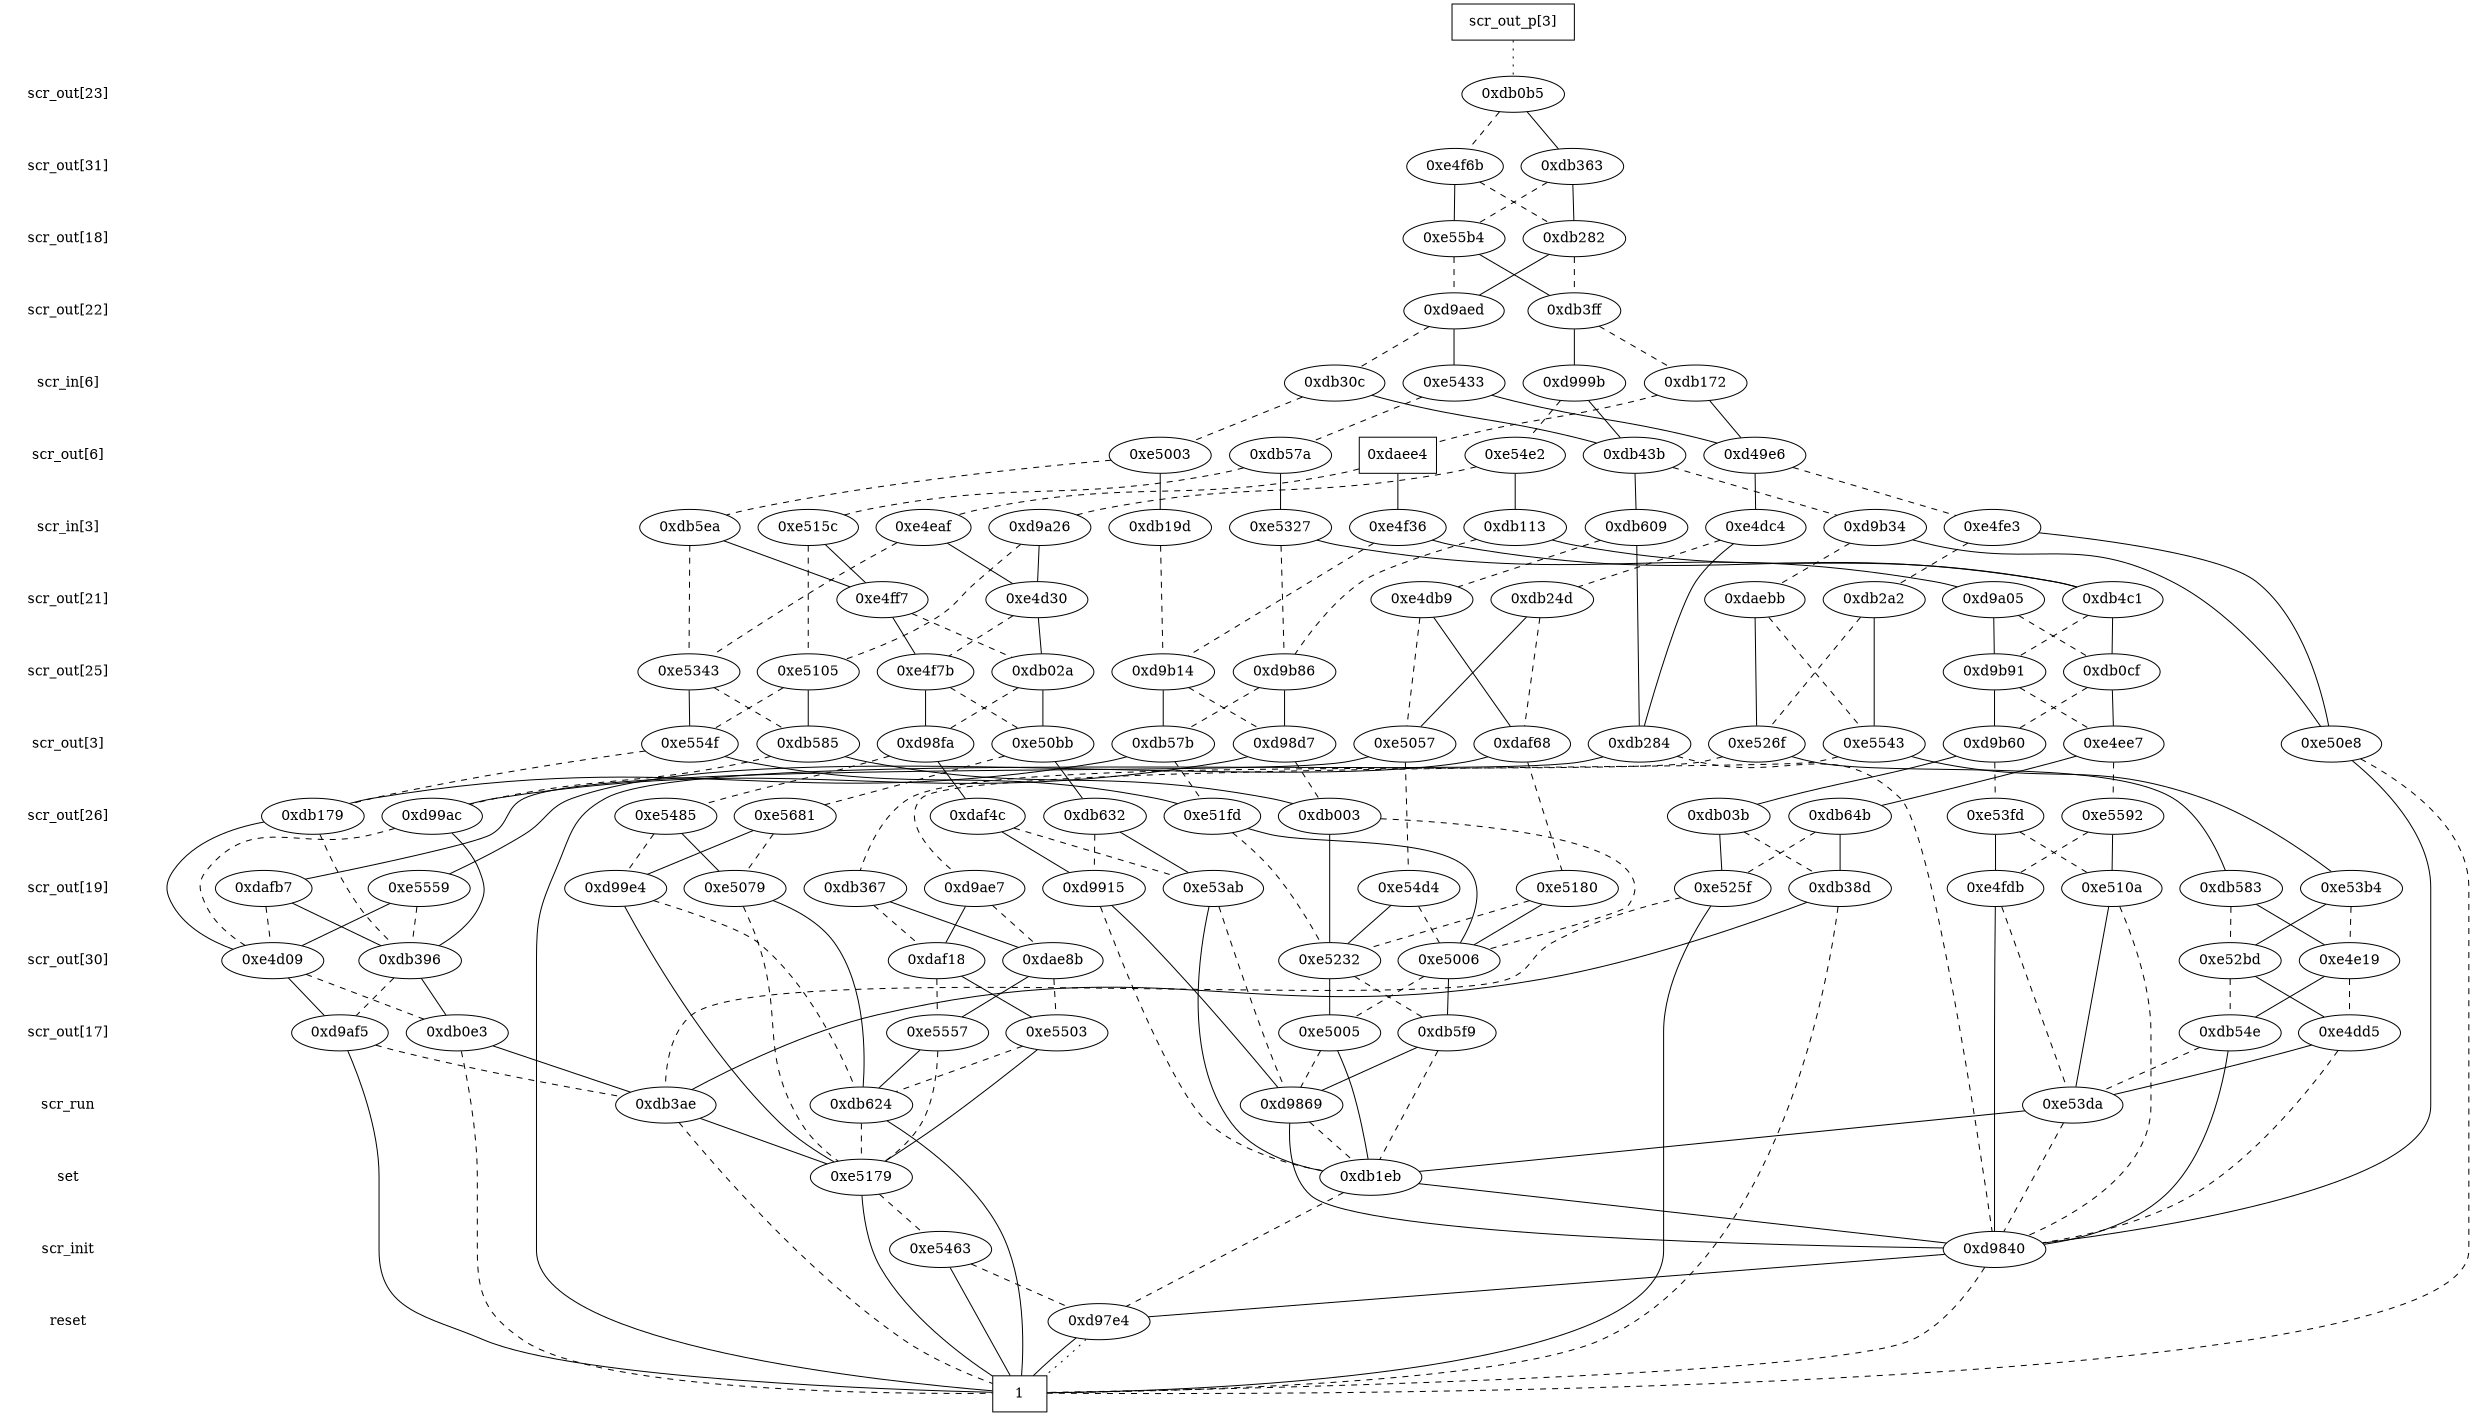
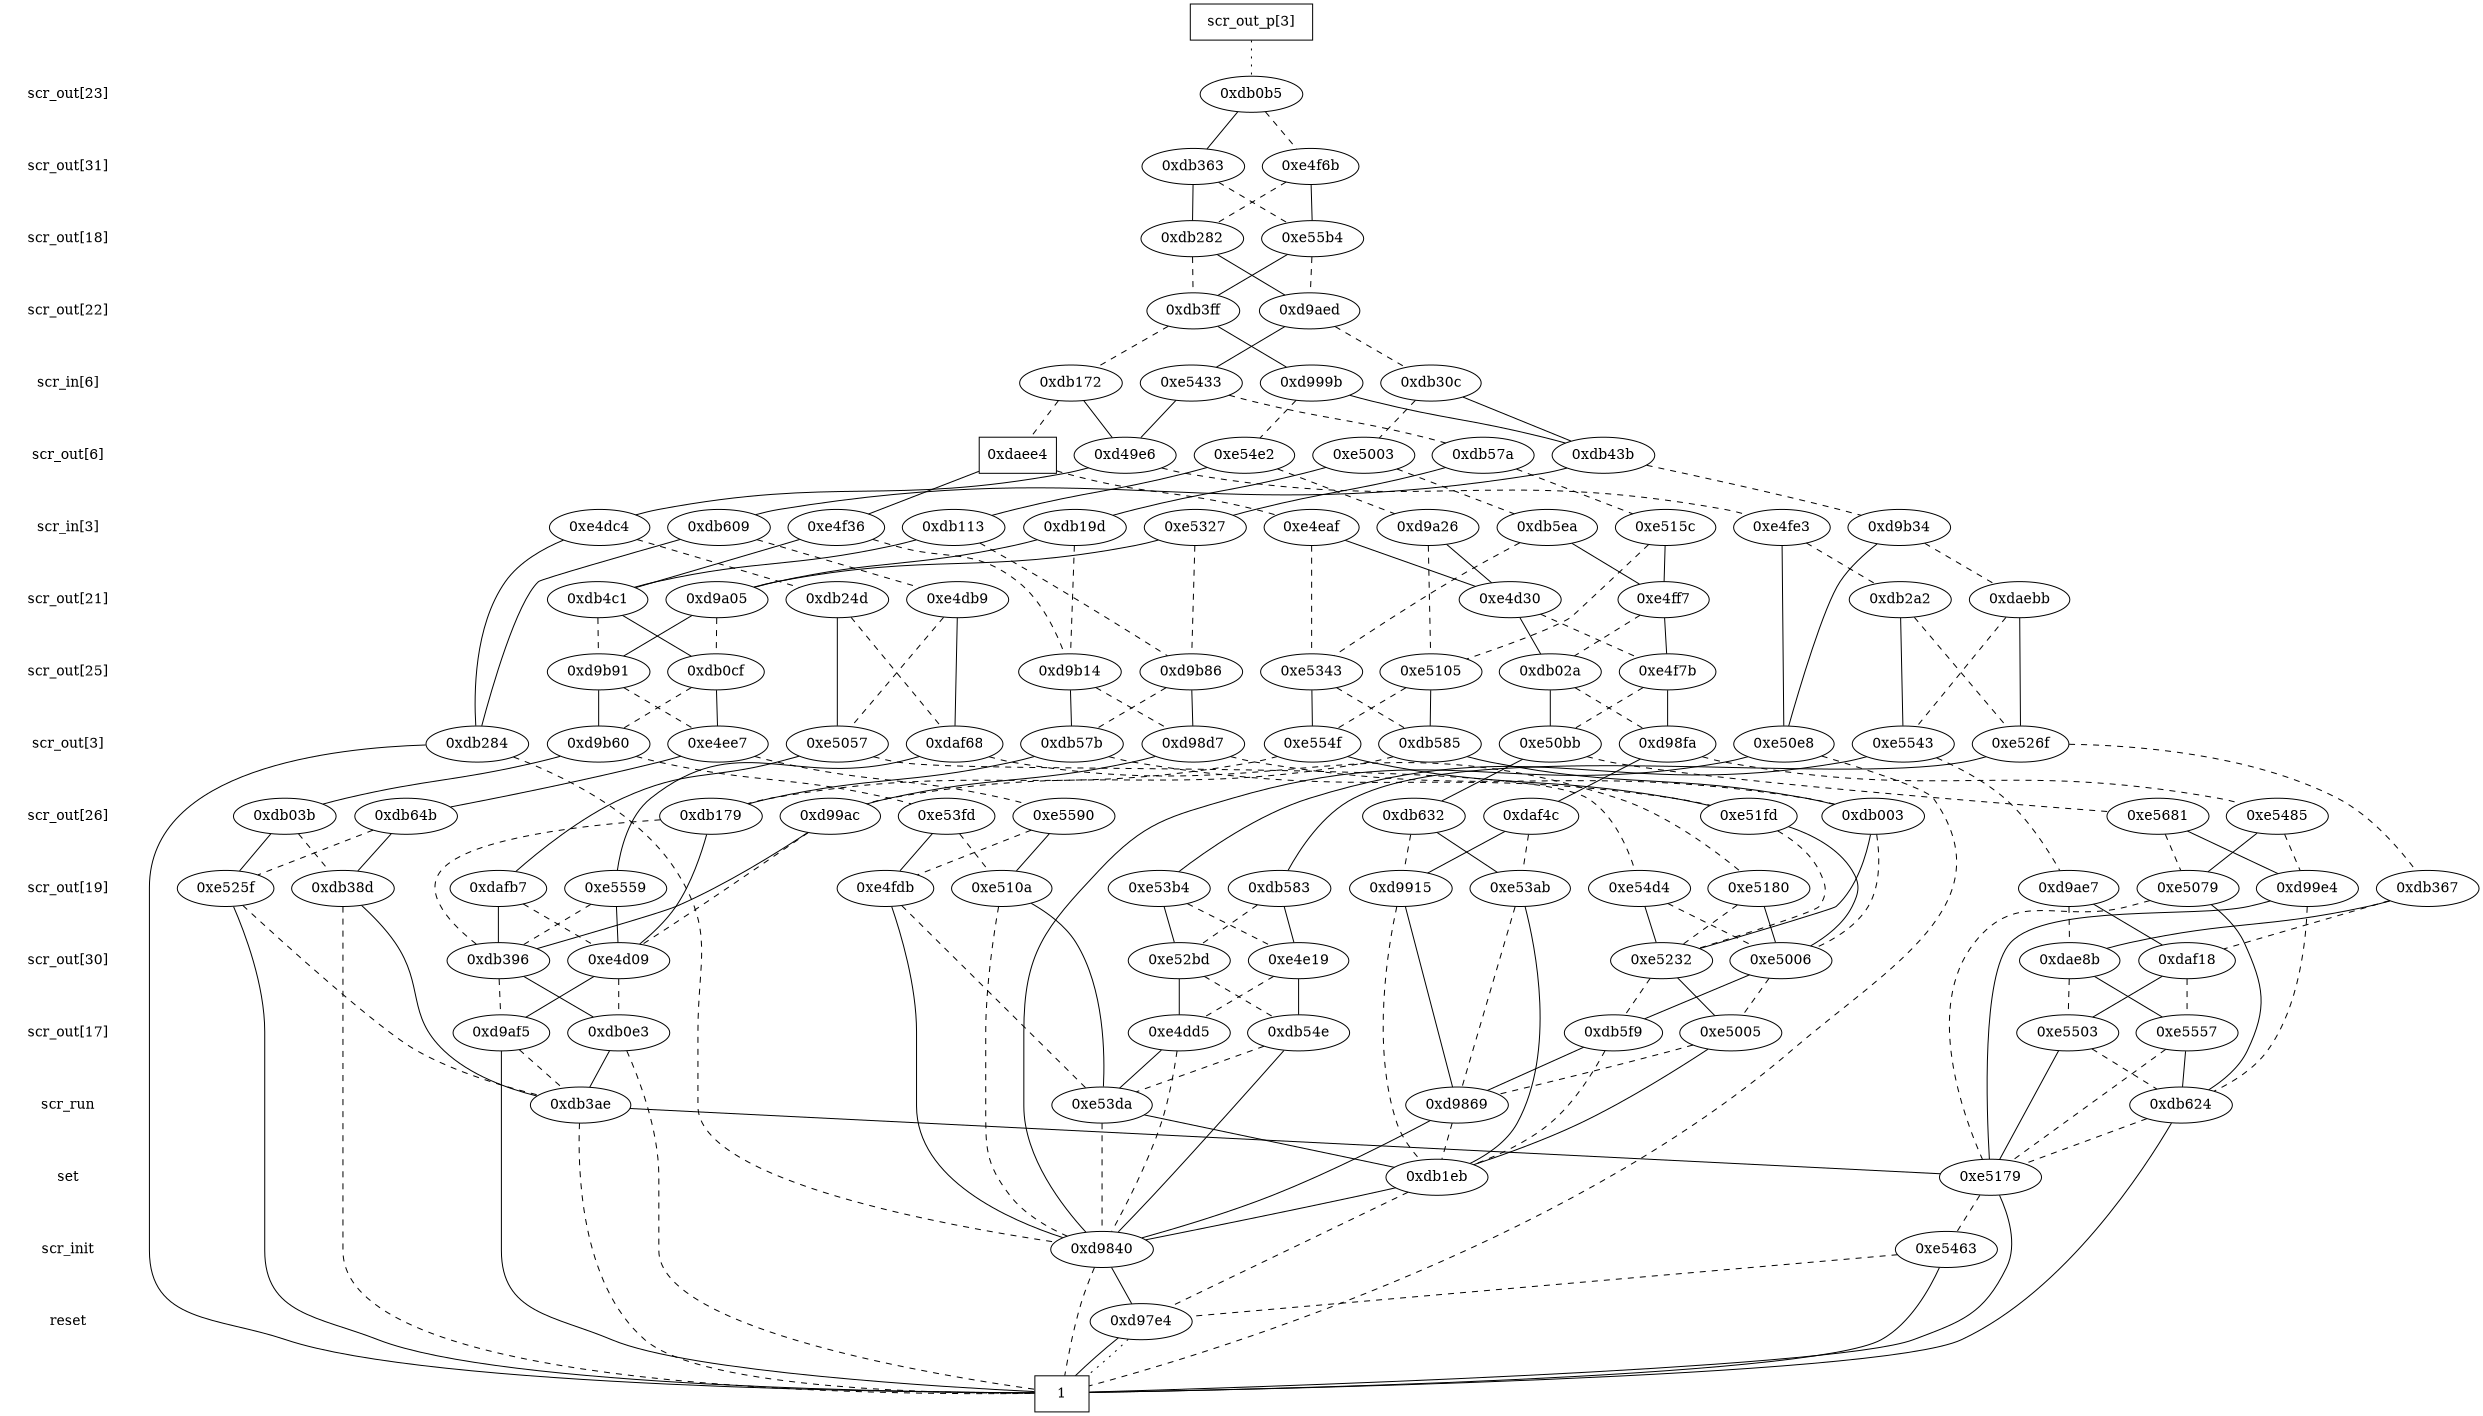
edge "0xdb19d" -- "0xd9a05": added
node "0xe5592": label "0xe5592" -> "0xe5590"
